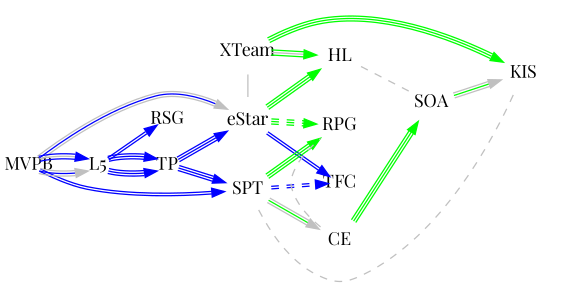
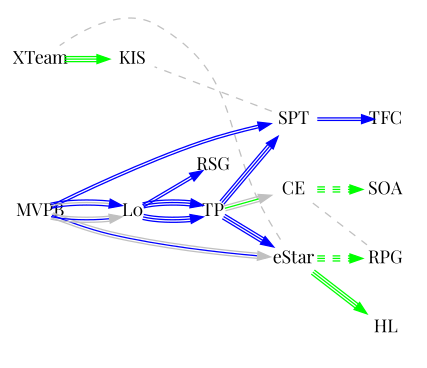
edge "XTeam" -> "HL": removed
edge "HL" -- "SOA": removed
edge "XTeam" -- "eStar": style solid -> dashed
edge "SOA" -> "KIS": removed
edge "eStar" -> "TFC": removed
edge "SPT" -> "RPG": removed
node "L5": label "L5" -> "L0"
edge "CE" -> "SOA": style solid -> dashed
edge "SPT" -> "TFC": style dashed -> solid
edge "SPT" -> "CE": now "TP" -> "CE"
